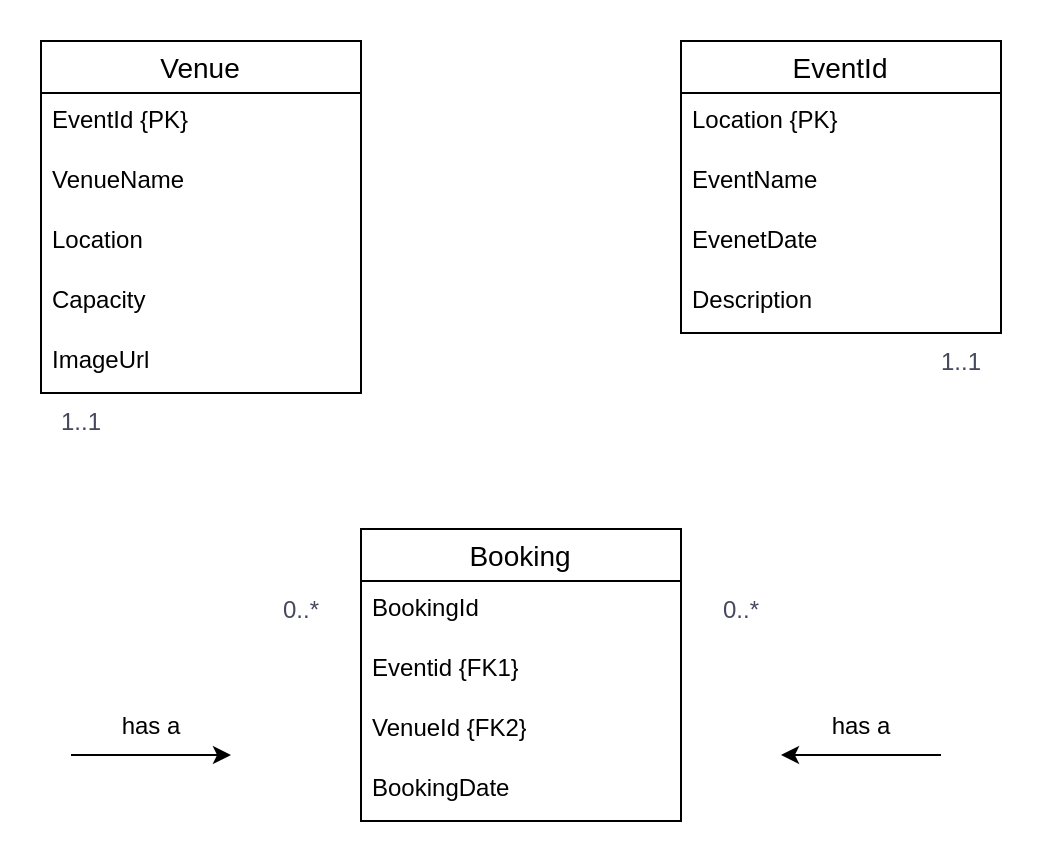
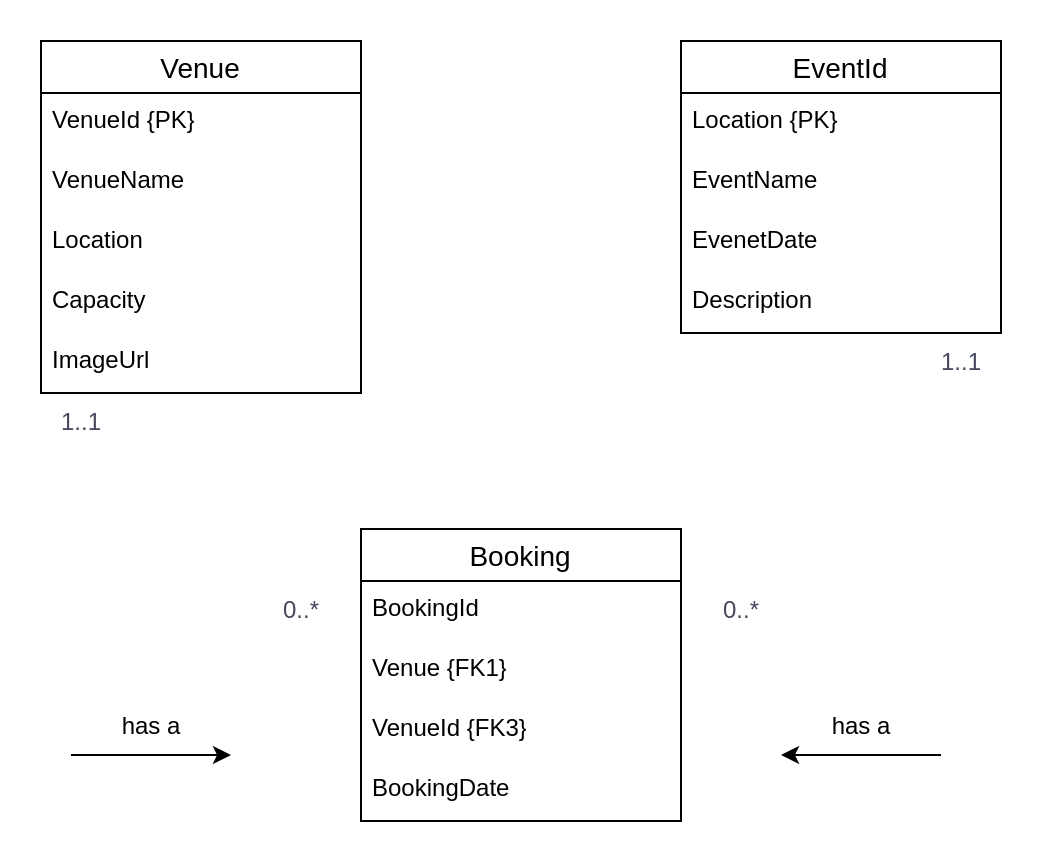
node "EventId {PK}": label "EventId {PK}" -> "VenueId {PK}"
node "Eventid {FK1}": label "Eventid {FK1}" -> "Venue {FK1}"
node "VenueId {FK2}": label "VenueId {FK2}" -> "VenueId {FK3}"
